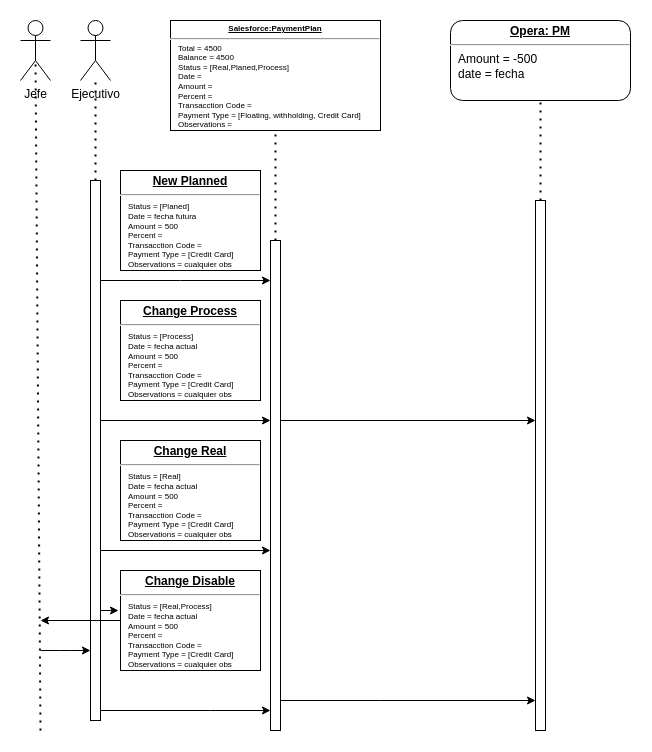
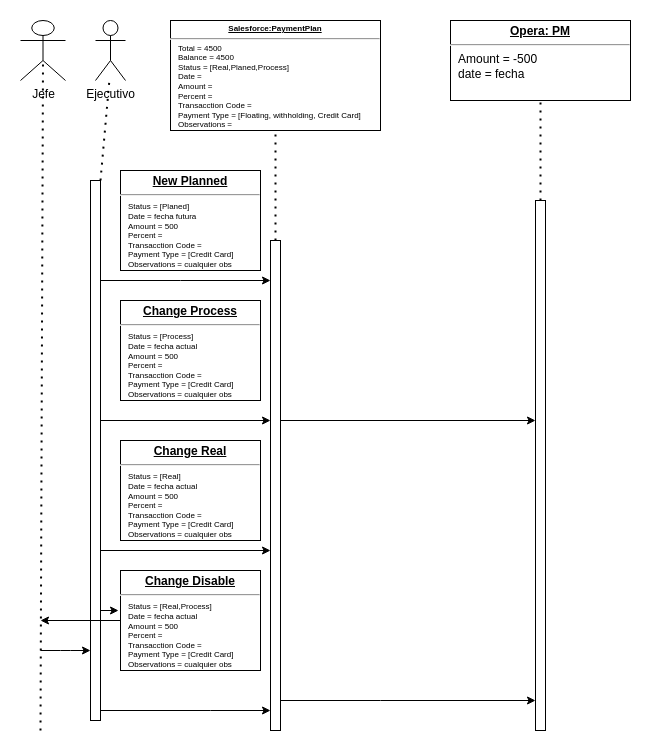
node "Jefe": size 30x60 -> 45x60
node "Ejecutivo": moved (96, 51) -> (111, 51)
node "Opera: PM Amount = -500 date = fecha": shape rounded rectangle -> rectangle
